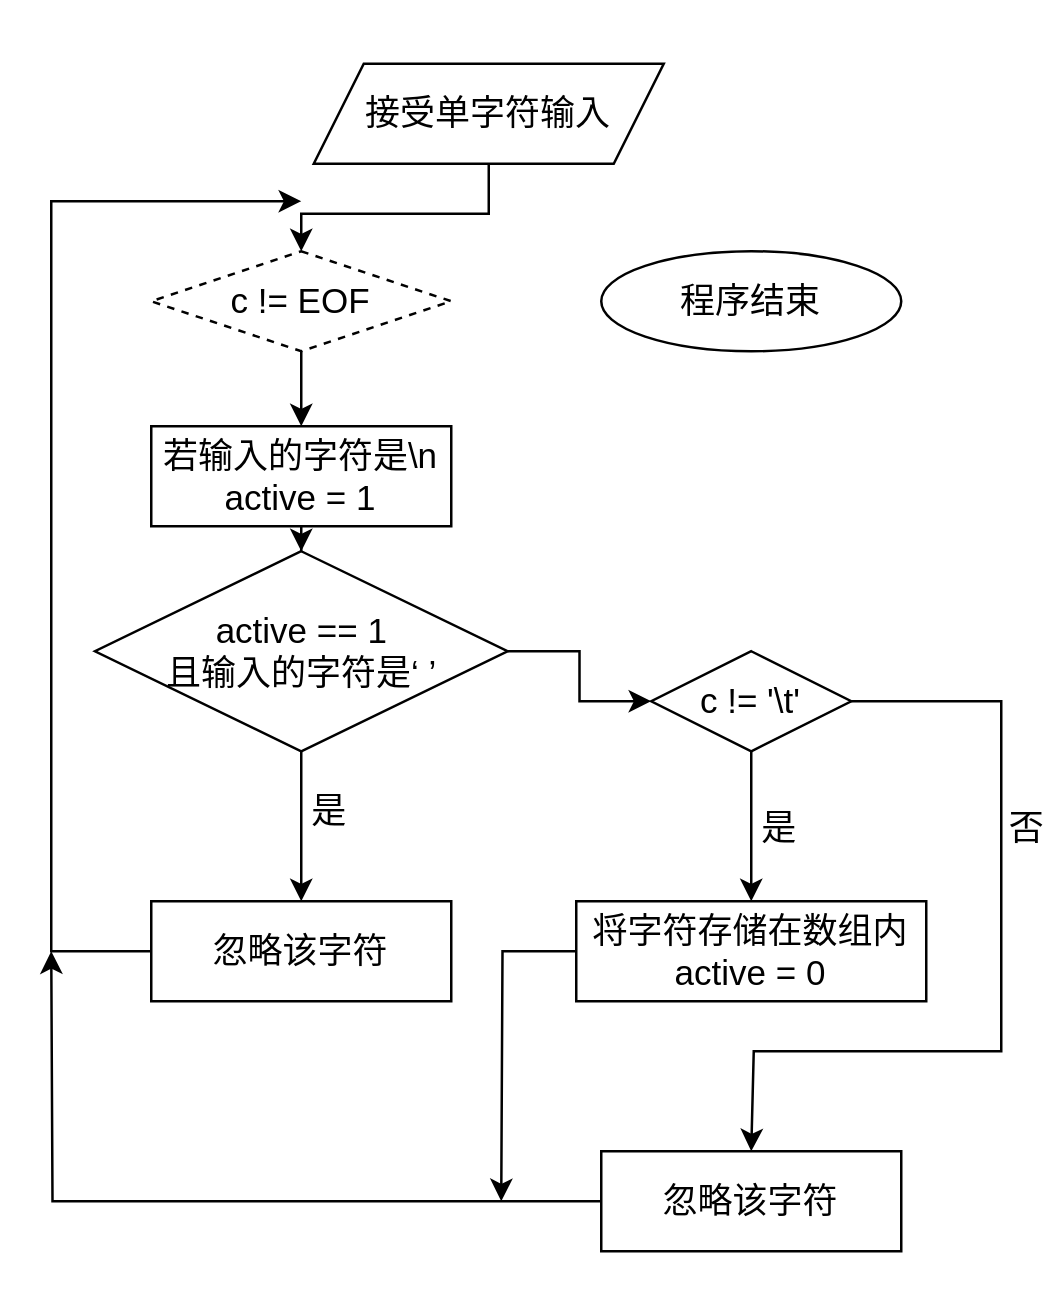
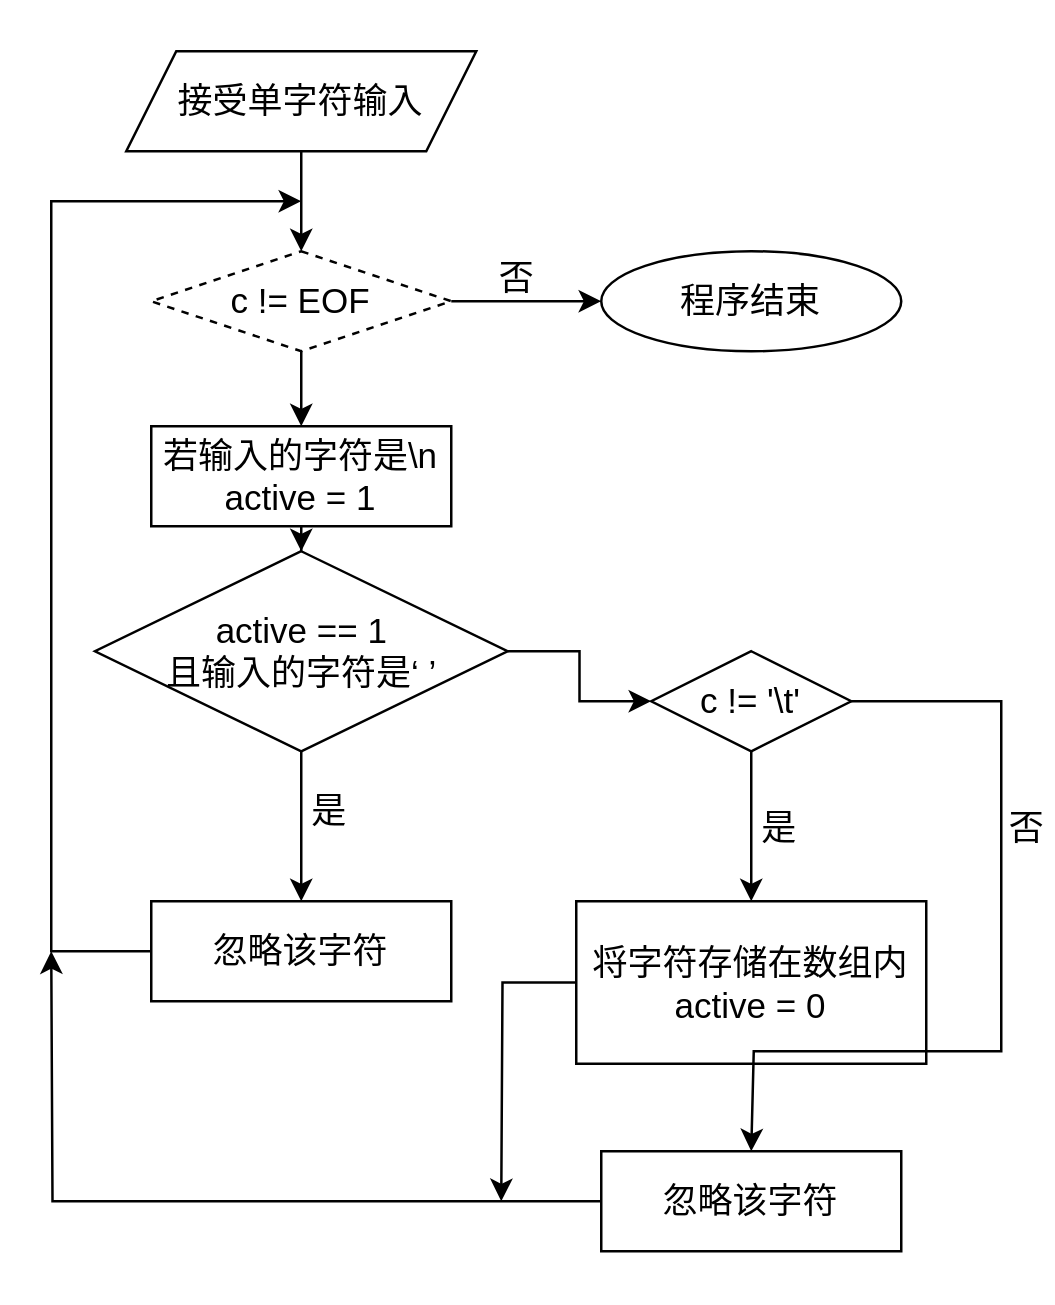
node "接受单字符输入": moved (489, 114) -> (301, 101)
edge "c != EOF" -> "程序结束": added, label "否"
node "将字符存储在数组内 active = 0": size 350x100 -> 350x163
